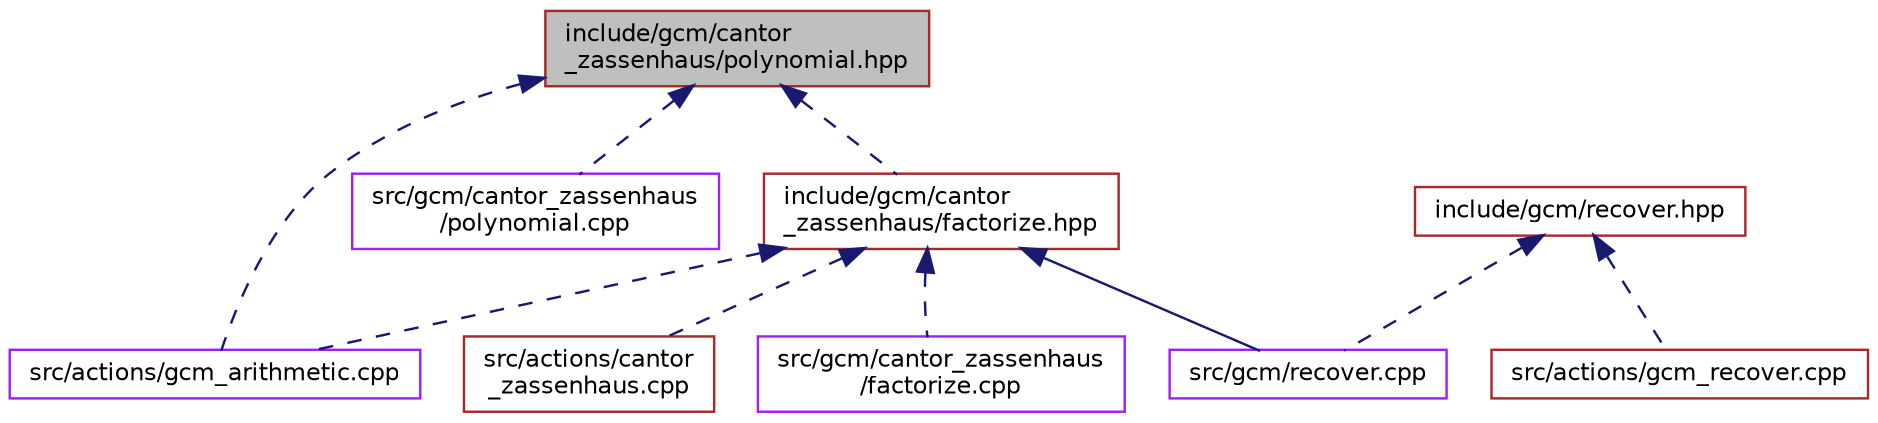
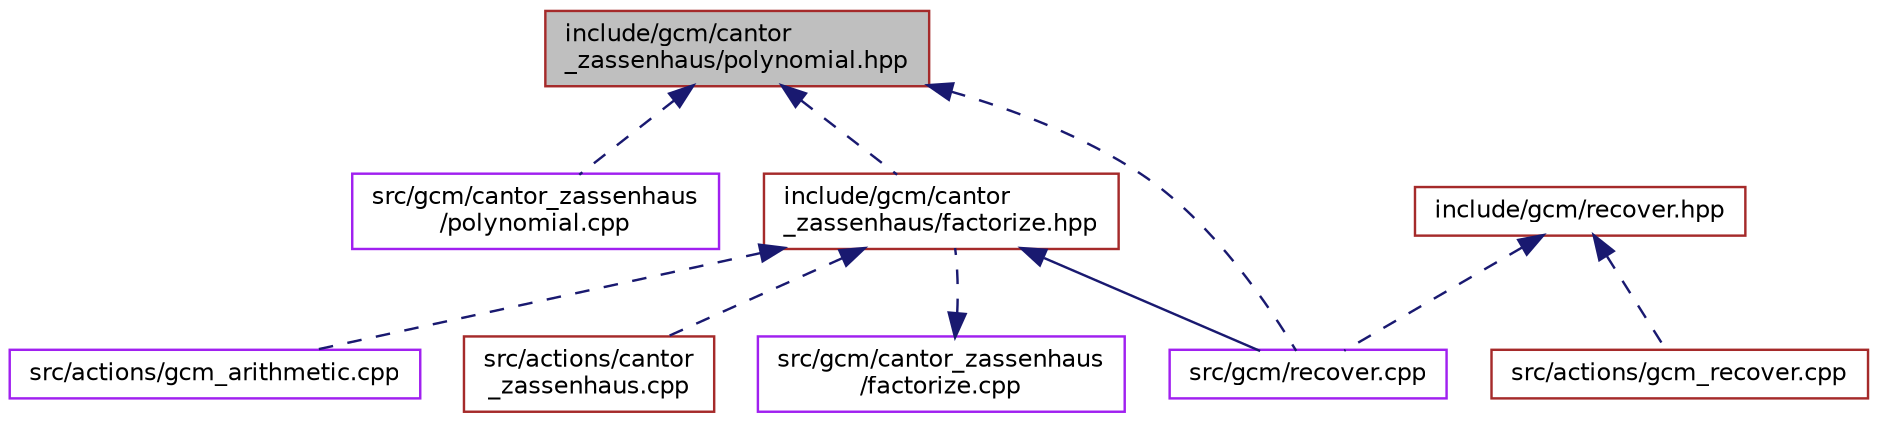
edge "src/actions/gcm_arithmetic.cpp" -> "include/gcm/cantor _zassenhaus/polynomial.hpp": now "src/gcm/recover.cpp" -> "include/gcm/cantor _zassenhaus/polynomial.hpp"
edge "src/gcm/cantor_zassenhaus /factorize.cpp" -> "include/gcm/cantor _zassenhaus/factorize.hpp": reversed
